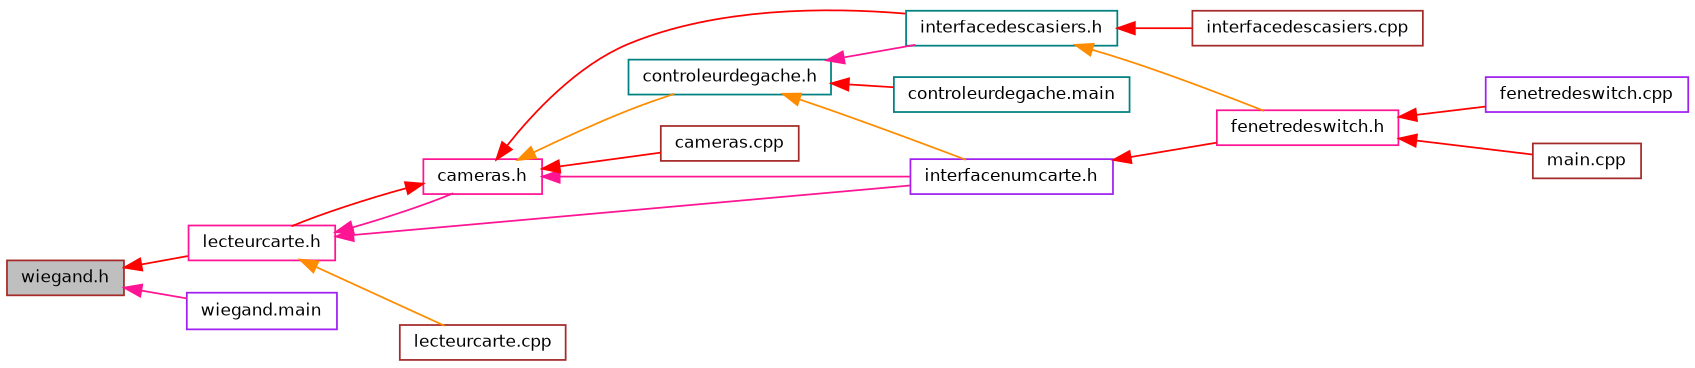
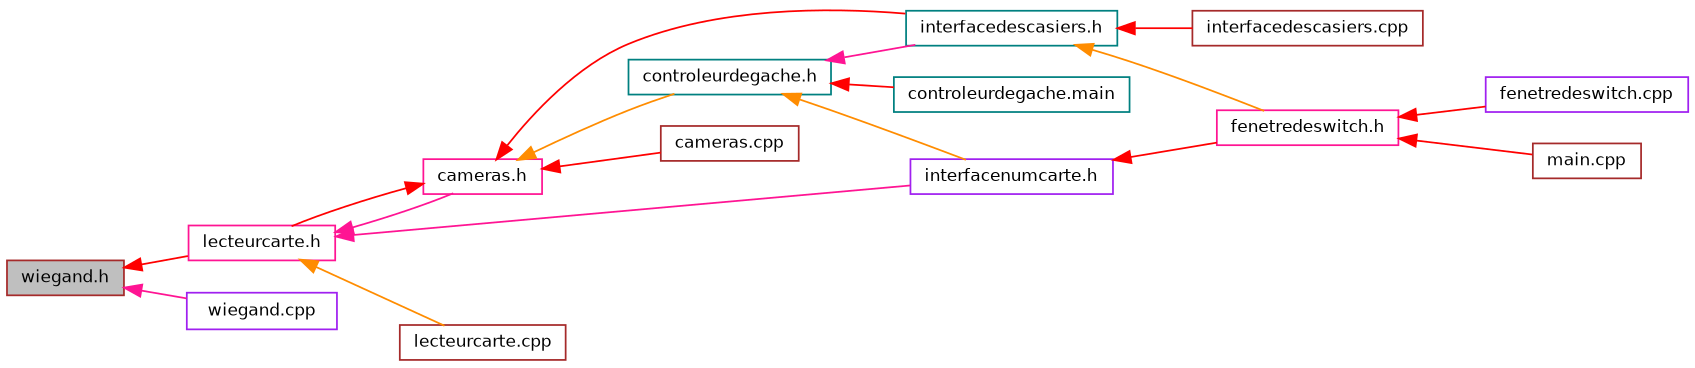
edge "interfacenumcarte.h" -> "cameras.h": removed
node "wiegand.main": label "wiegand.main" -> "wiegand.cpp"
